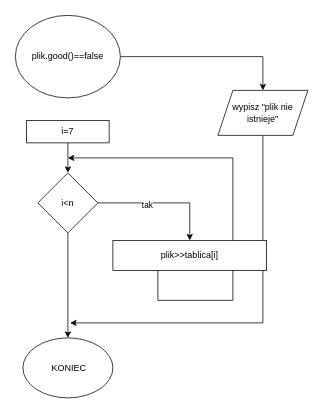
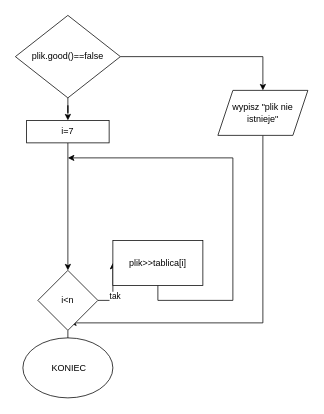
node "plik.good()==false": shape ellipse -> diamond
edge "plik.good()==false" -> "i=7": added
node "i<n": moved (68, 203) -> (68, 300)
node "plik>>tablica[i]": size 154x30 -> 90x45
